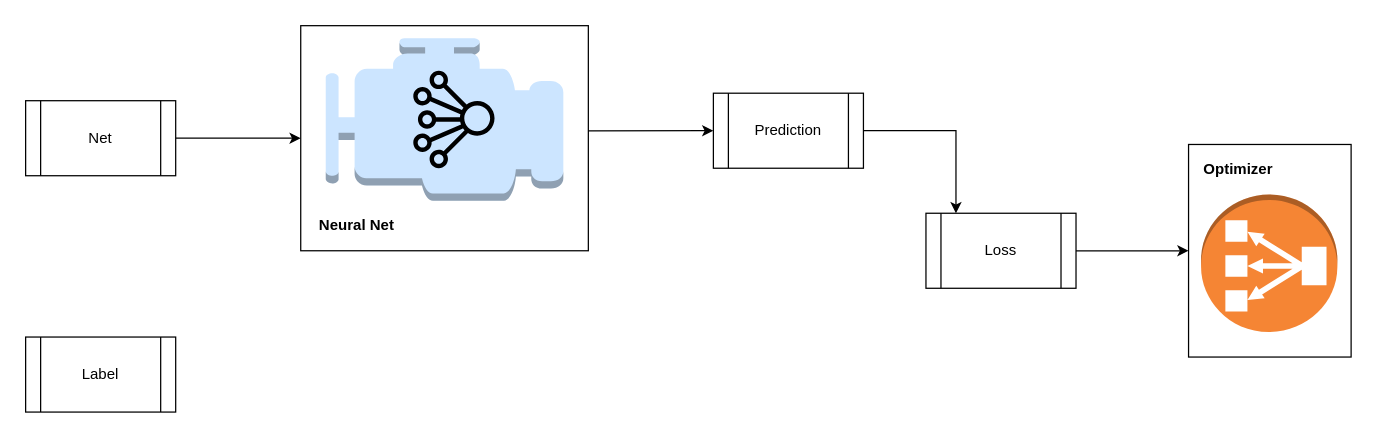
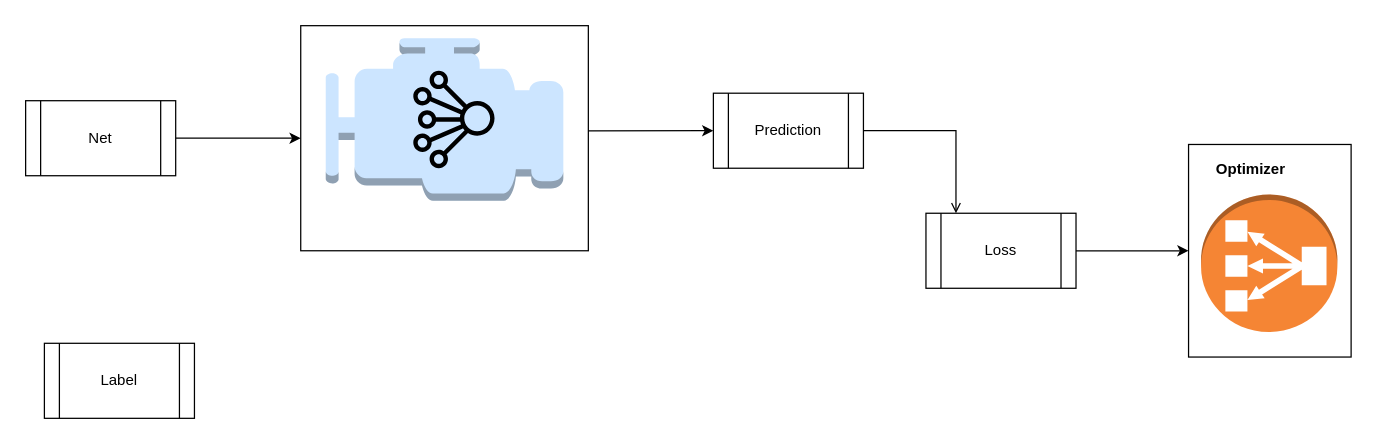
node "Optimizer": moved (1238, 169) -> (1251, 169)
edge "Prediction" -> "Loss": arrowhead classic -> open
node "Neural Net": removed
node "Label": moved (101, 374) -> (119, 381)
